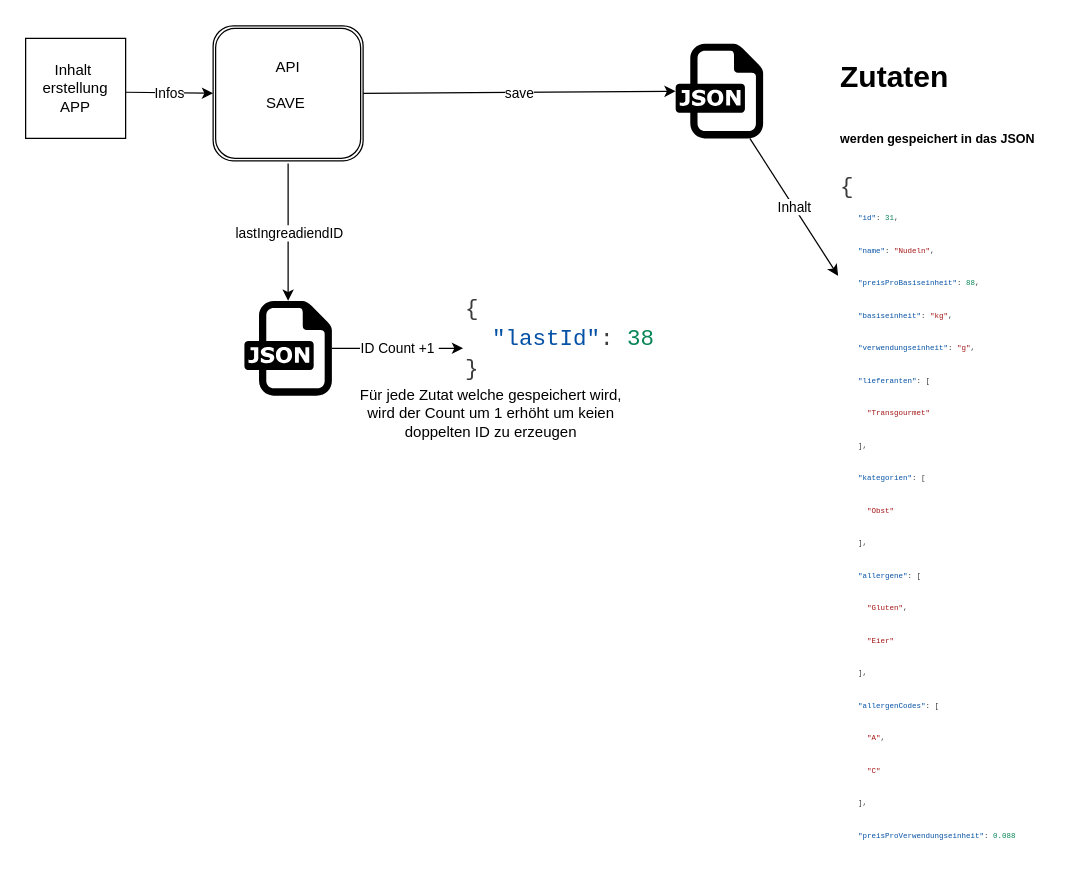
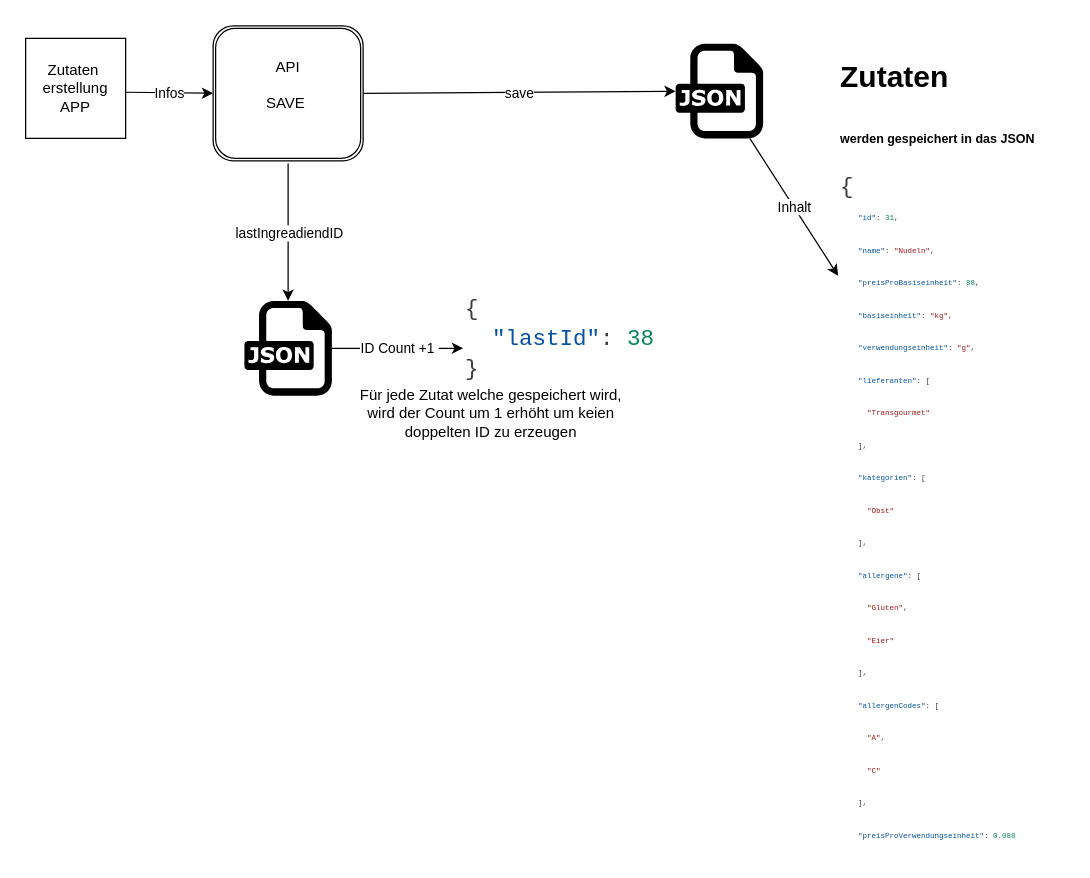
node "Inhalt erstellung APP": label "Inhalt erstellung APP" -> "Zutaten erstellung APP"
